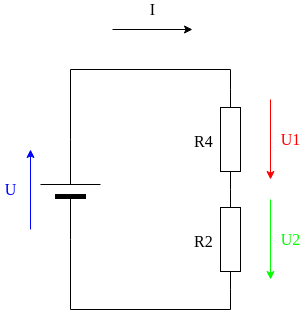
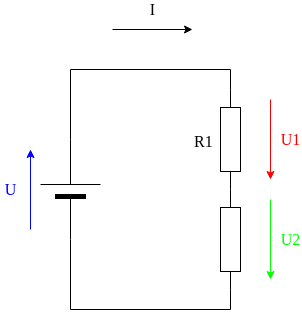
node "R4": label "R4" -> "R1"
node "R2": removed
